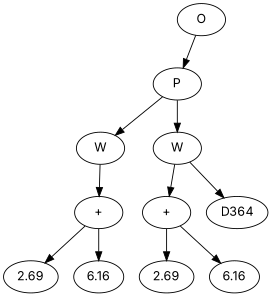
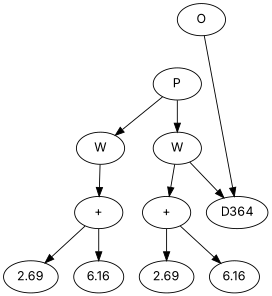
edge "O" -> "P": now "O" -> "D364"
